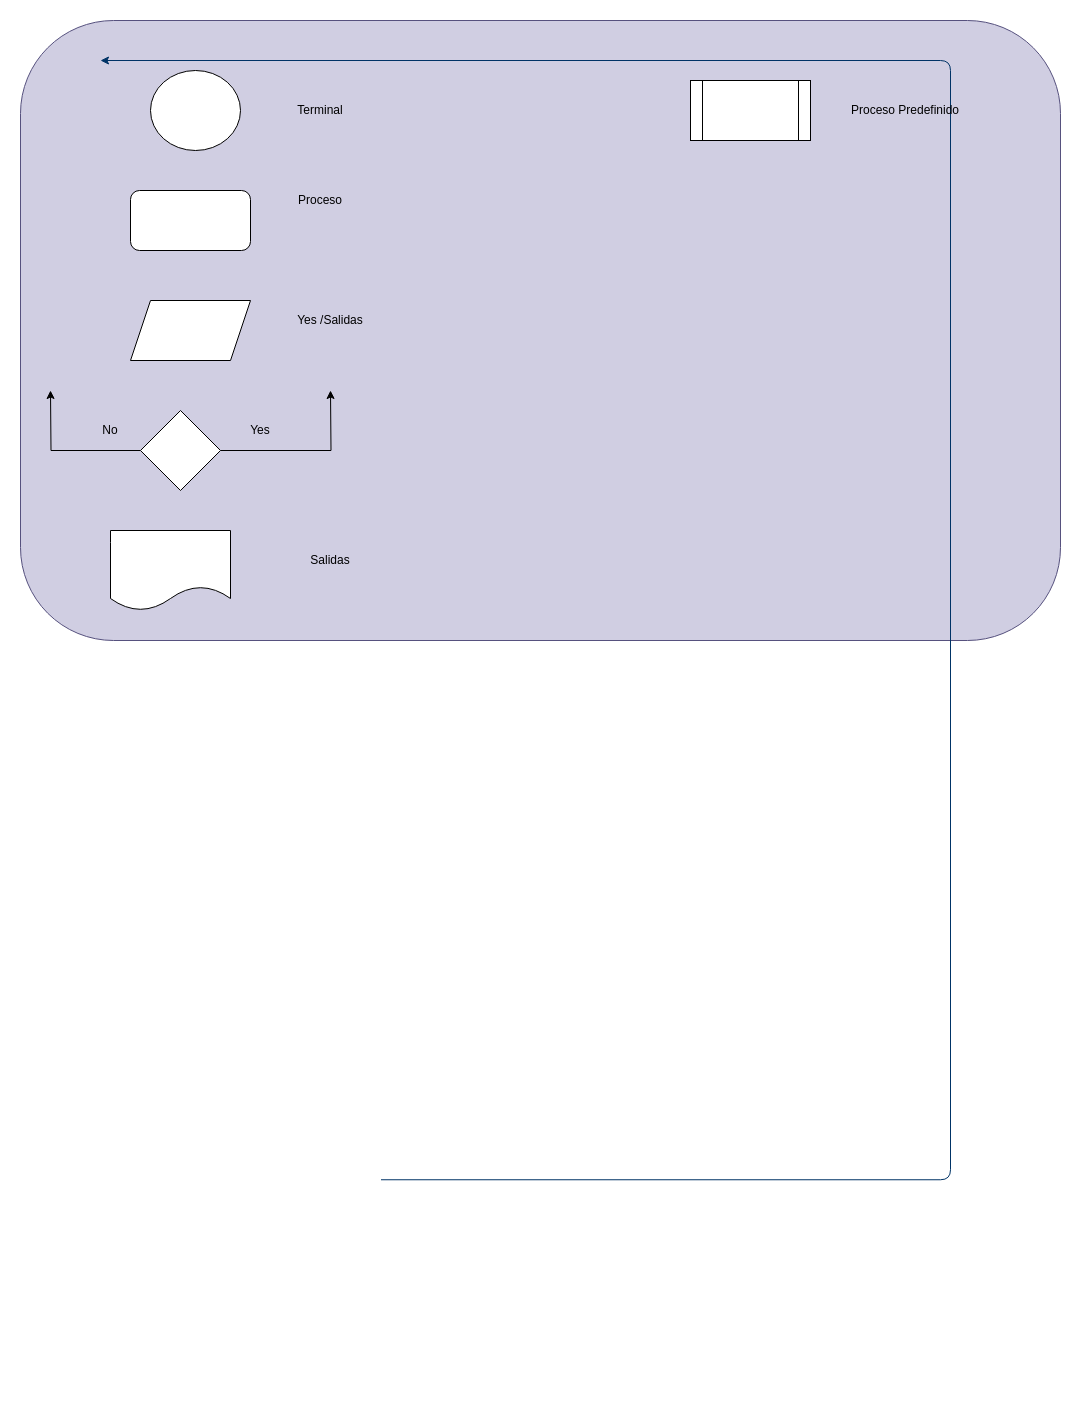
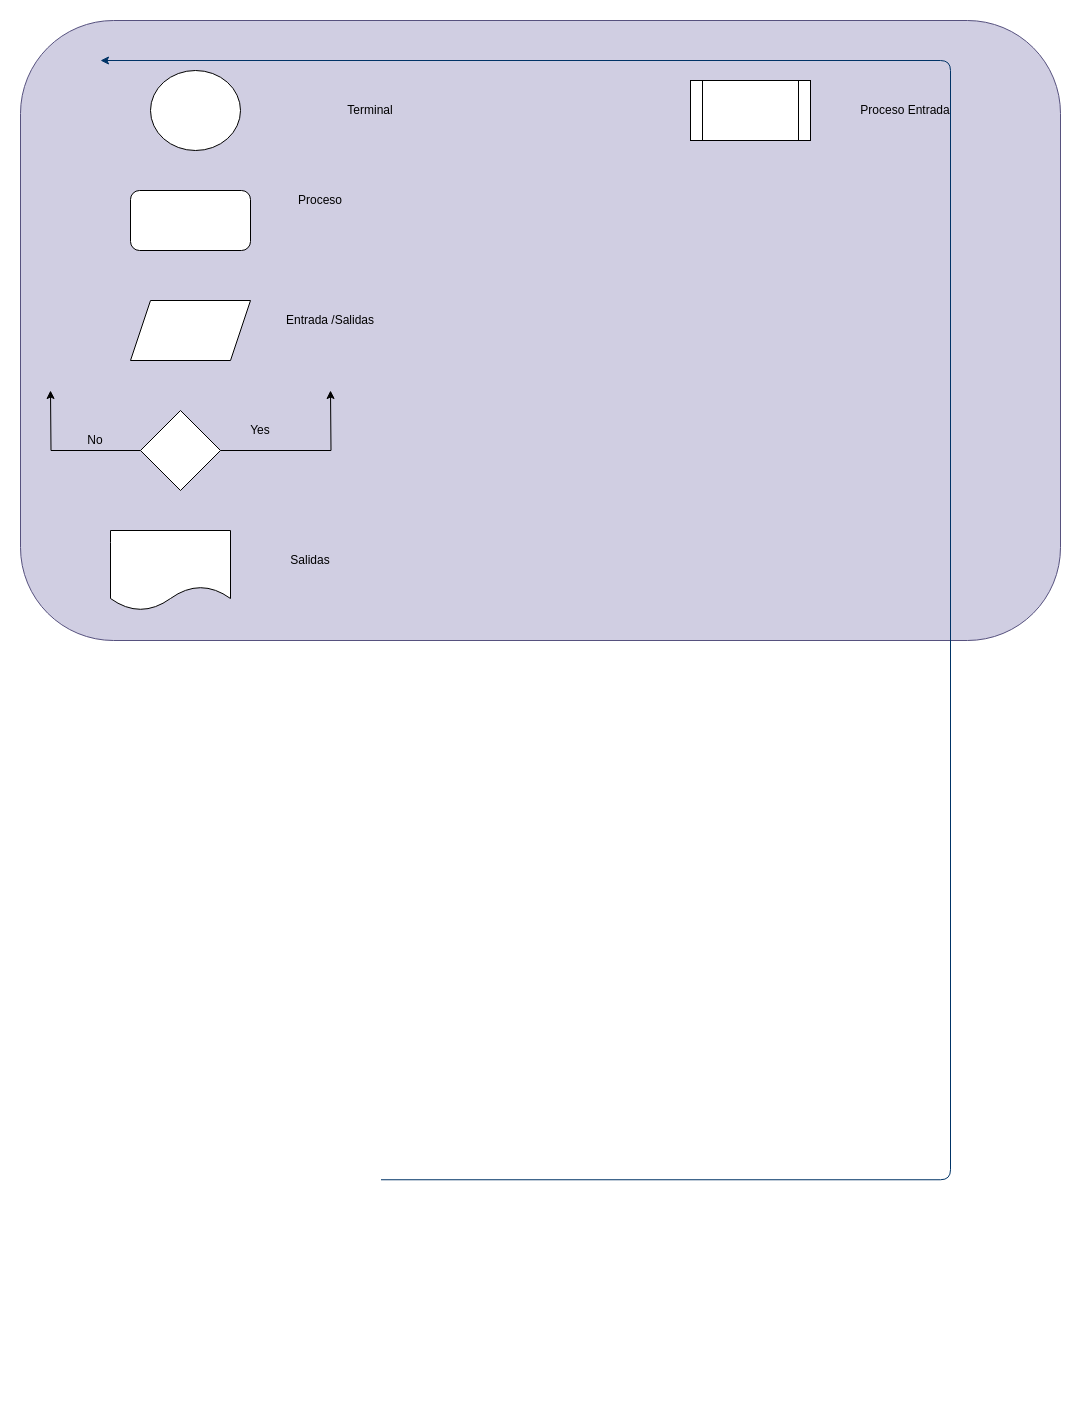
node "Terminal": moved (321, 111) -> (371, 111)
node "Proceso Predefinido": label "Proceso Predefinido" -> "Proceso Entrada"
node "Yes /Salidas": label "Yes /Salidas" -> "Entrada /Salidas"
node "No": moved (111, 431) -> (96, 441)
node "Salidas": moved (331, 561) -> (311, 561)
